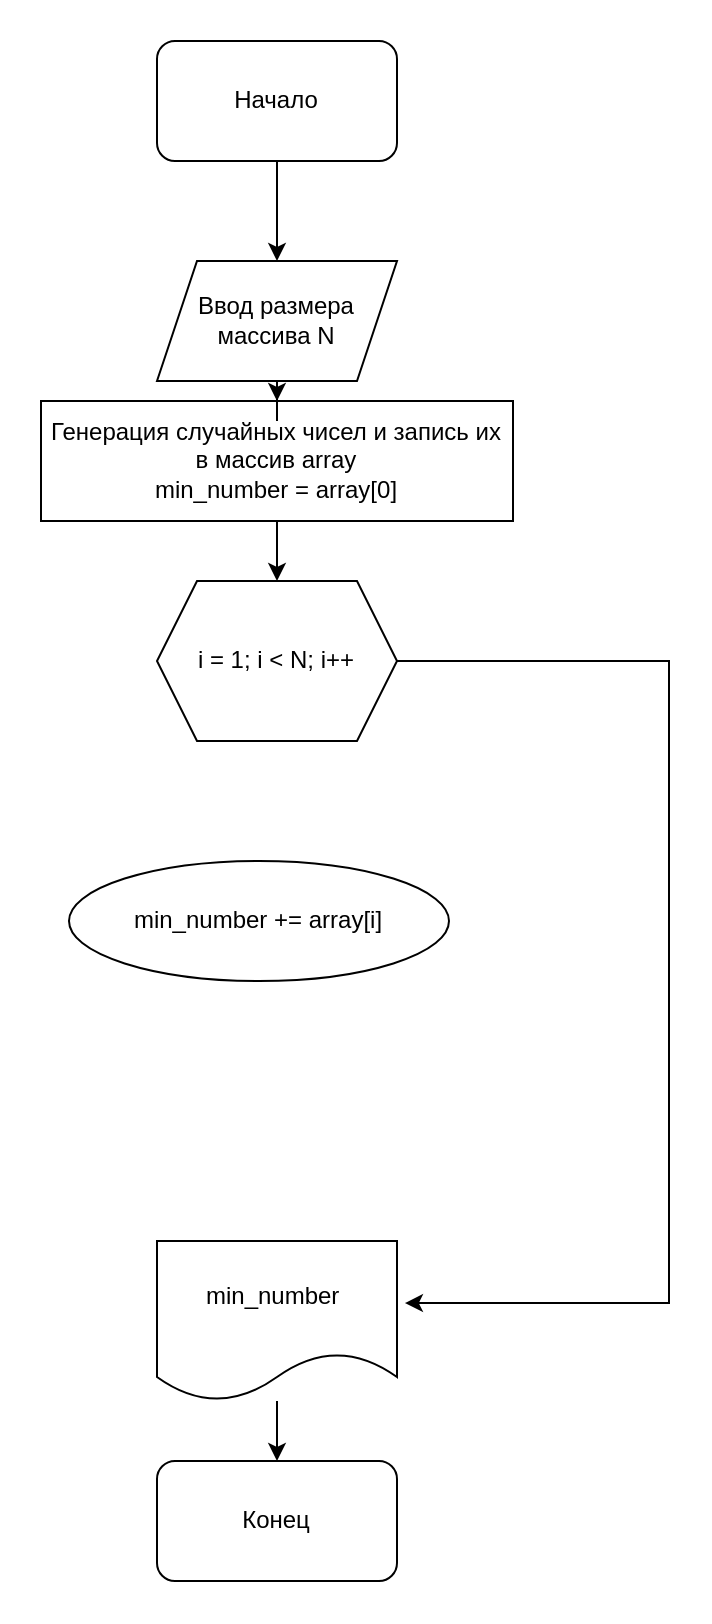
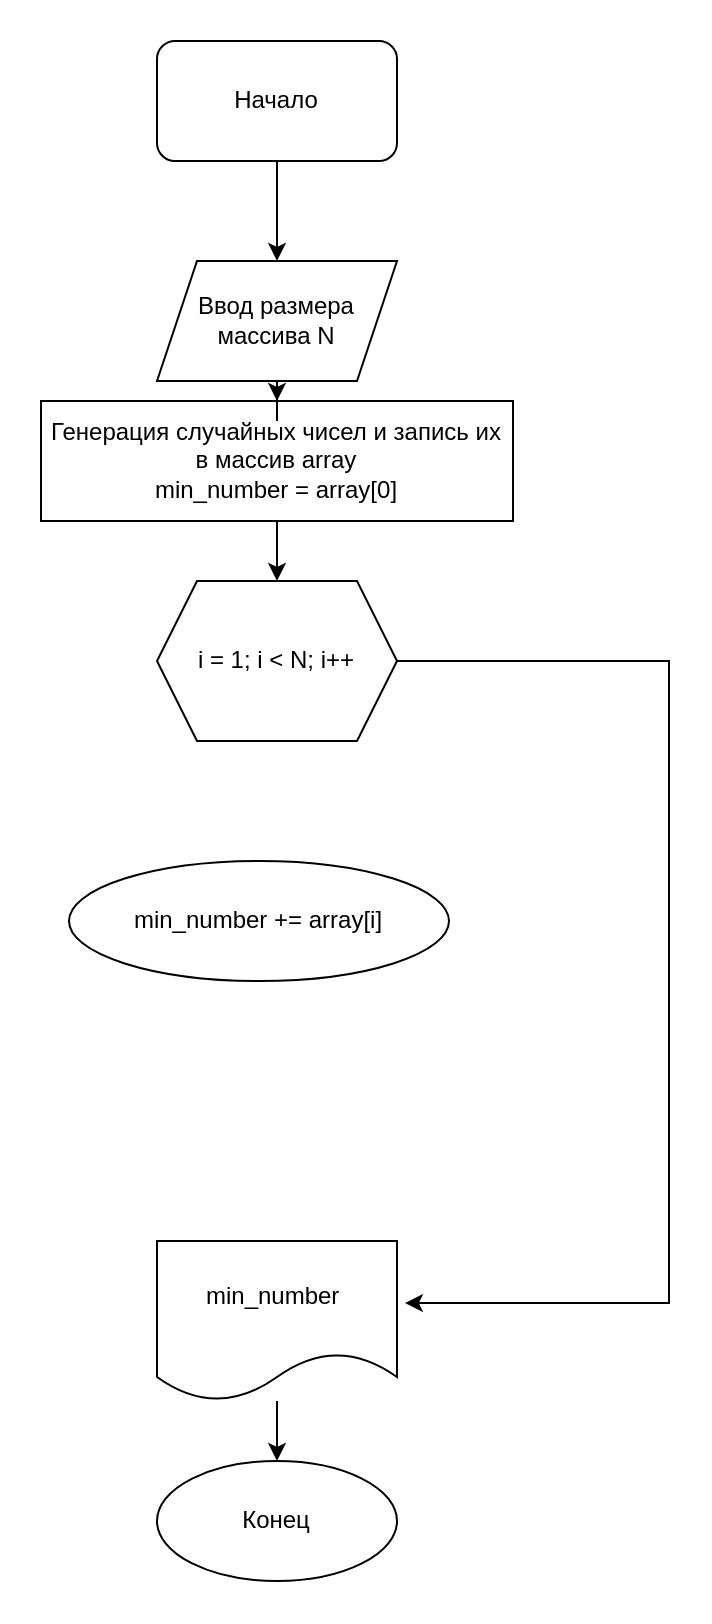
node "Конец": shape rounded rectangle -> ellipse
